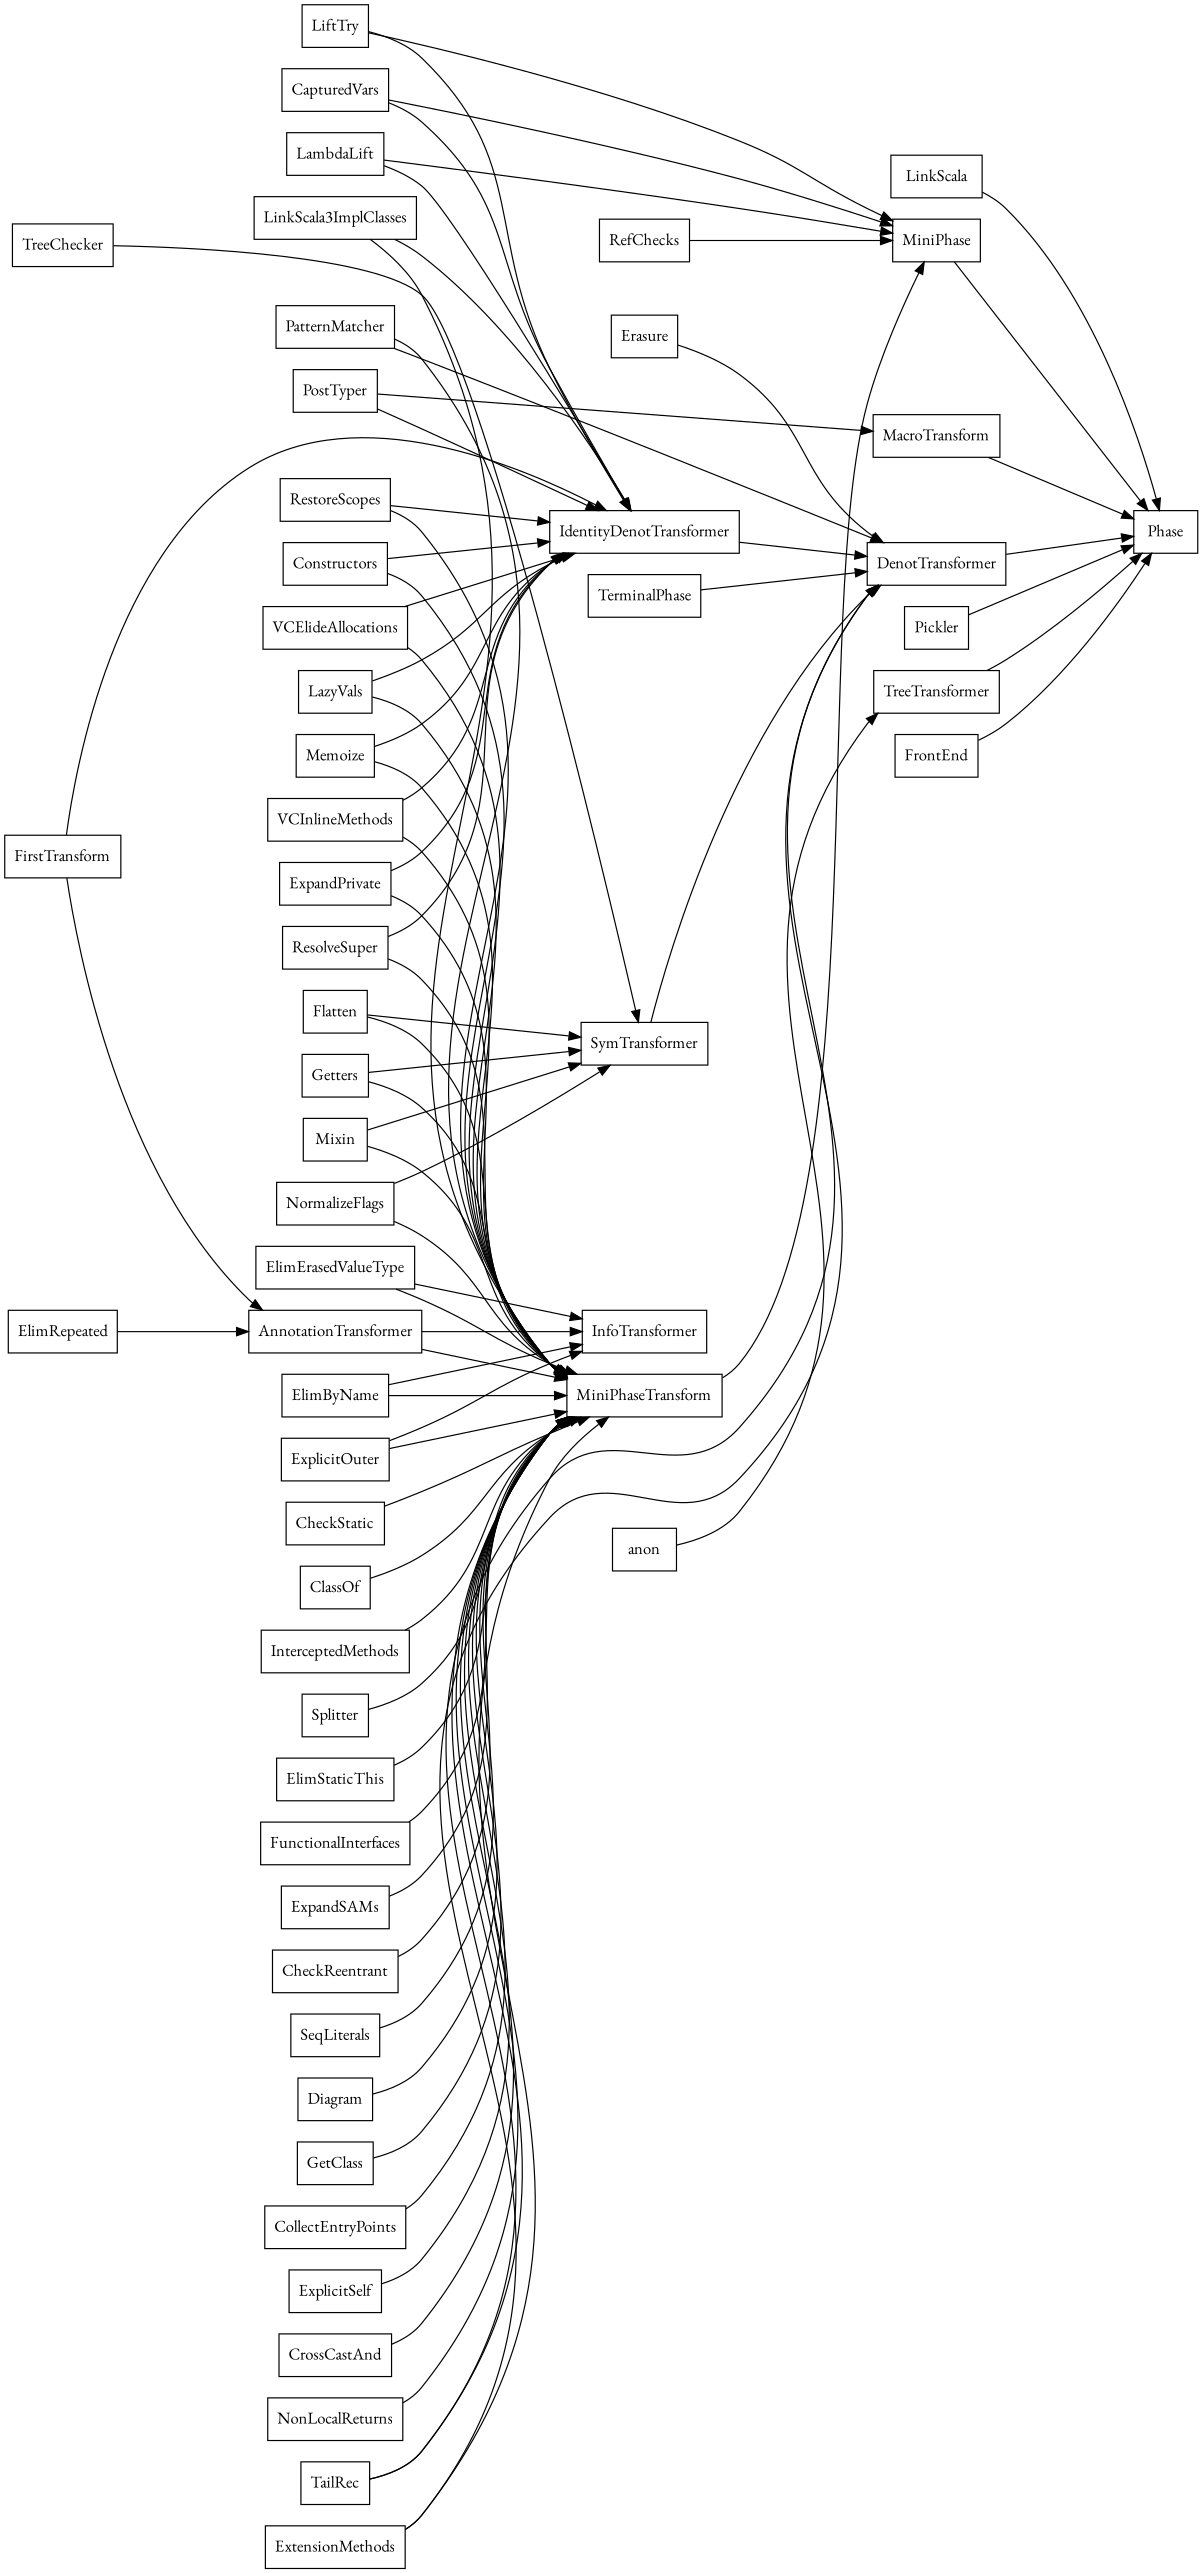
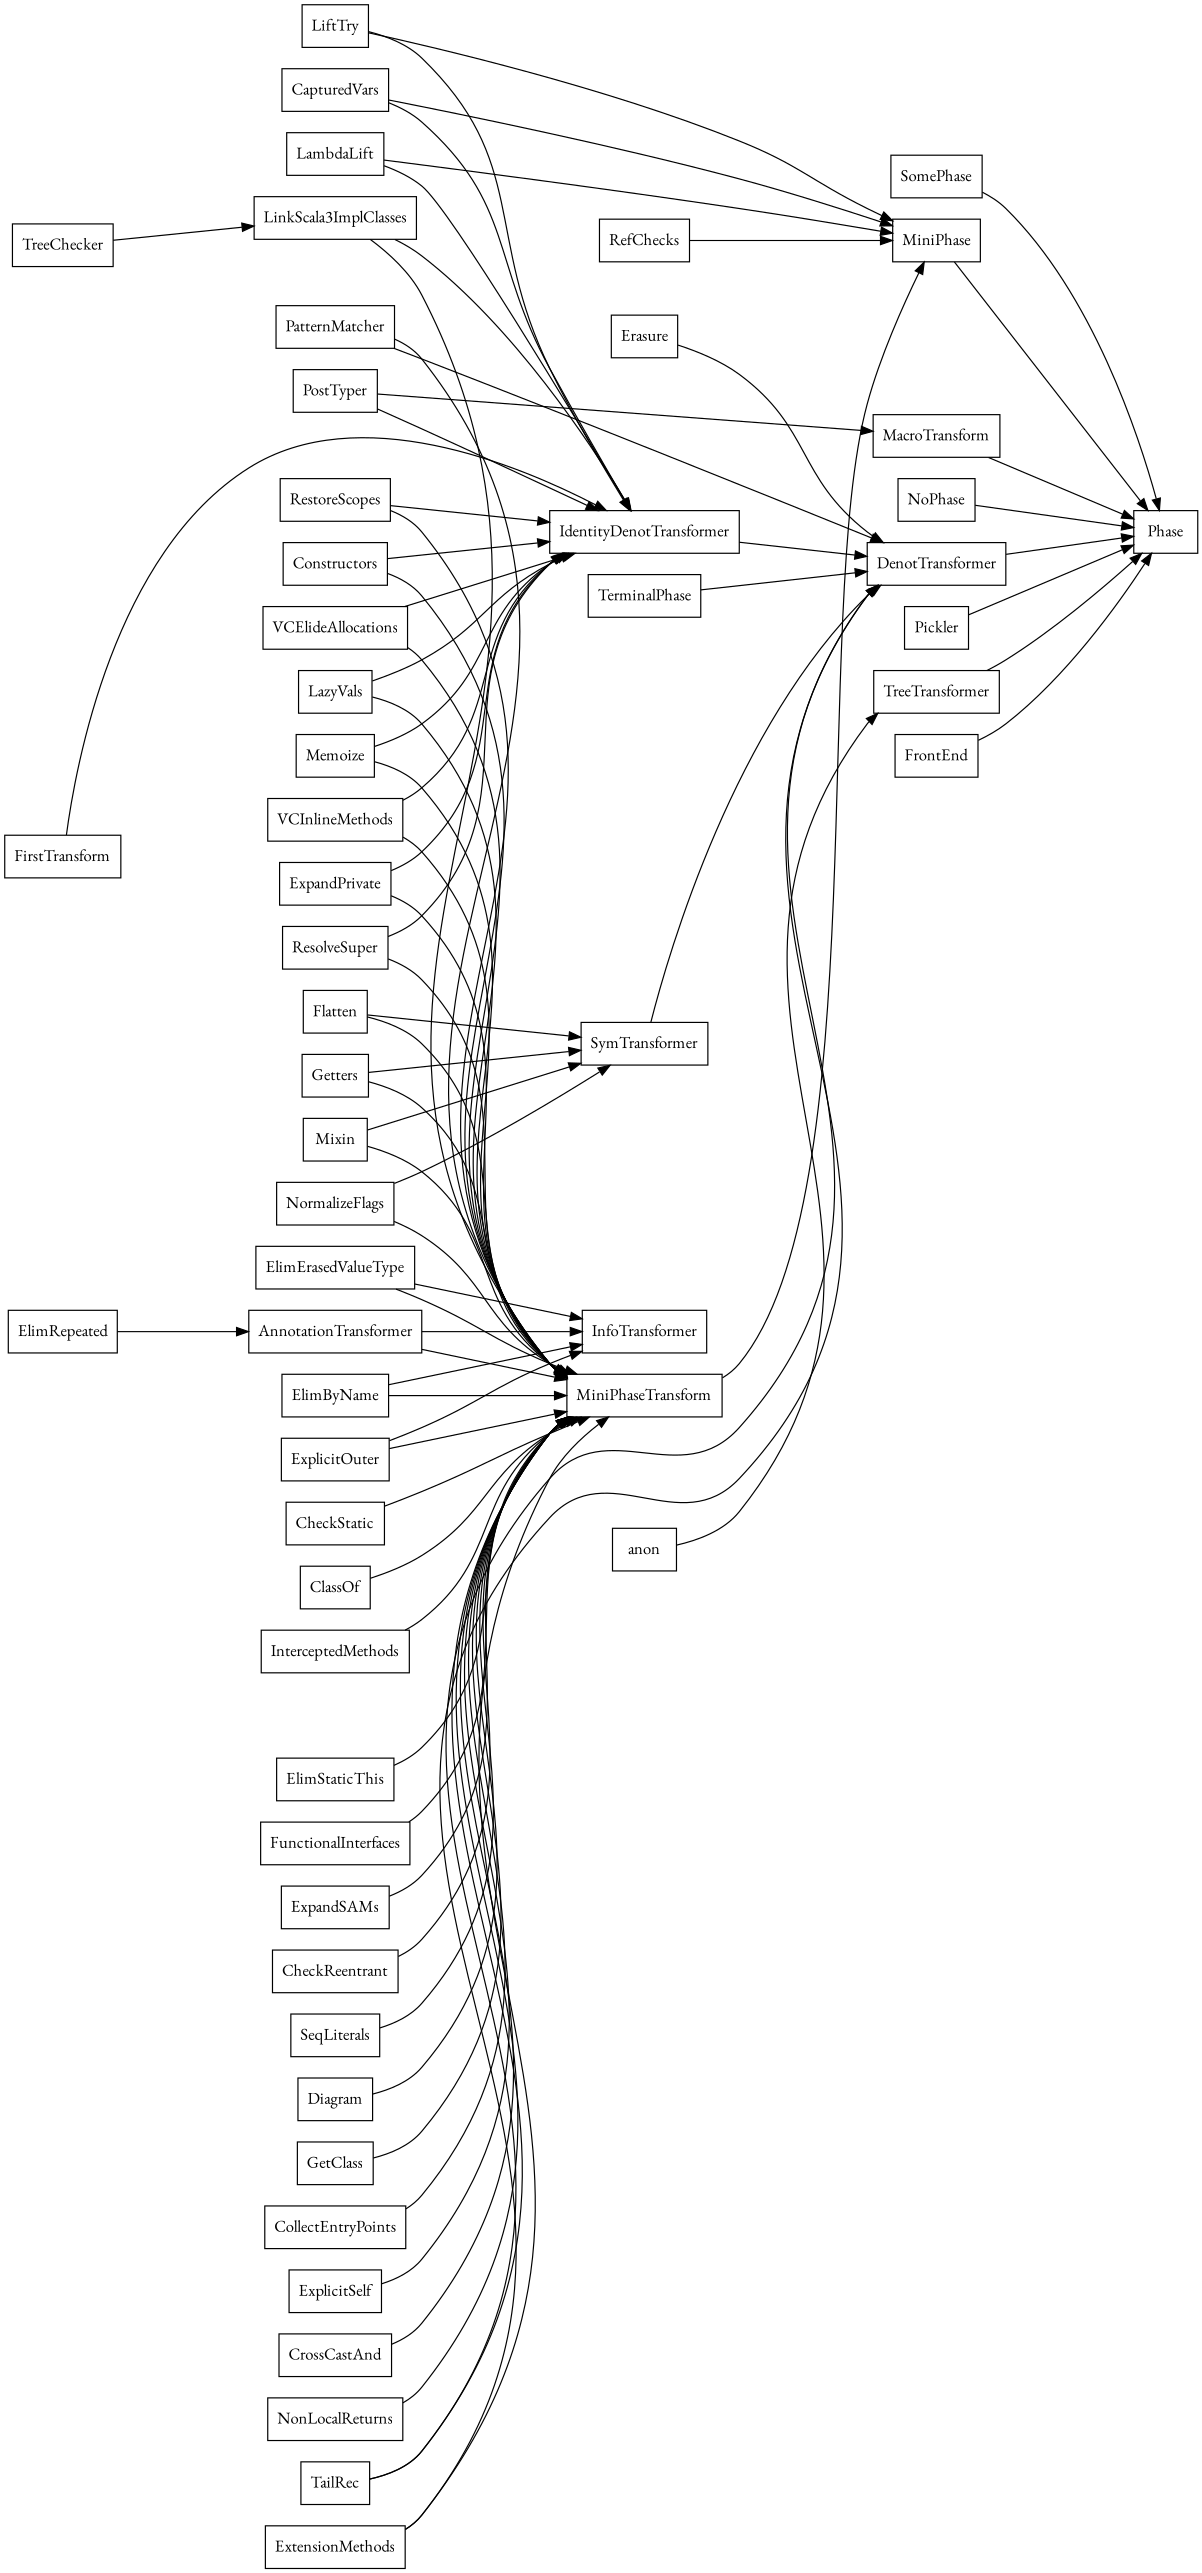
node "LinkScala": label "LinkScala" -> "SomePhase"
edge "TreeChecker" -> "SymTransformer": now "TreeChecker" -> "LinkScala3ImplClasses"
node "NoPhase": added
edge "FirstTransform" -> "AnnotationTransformer": removed
node "Splitter": removed
